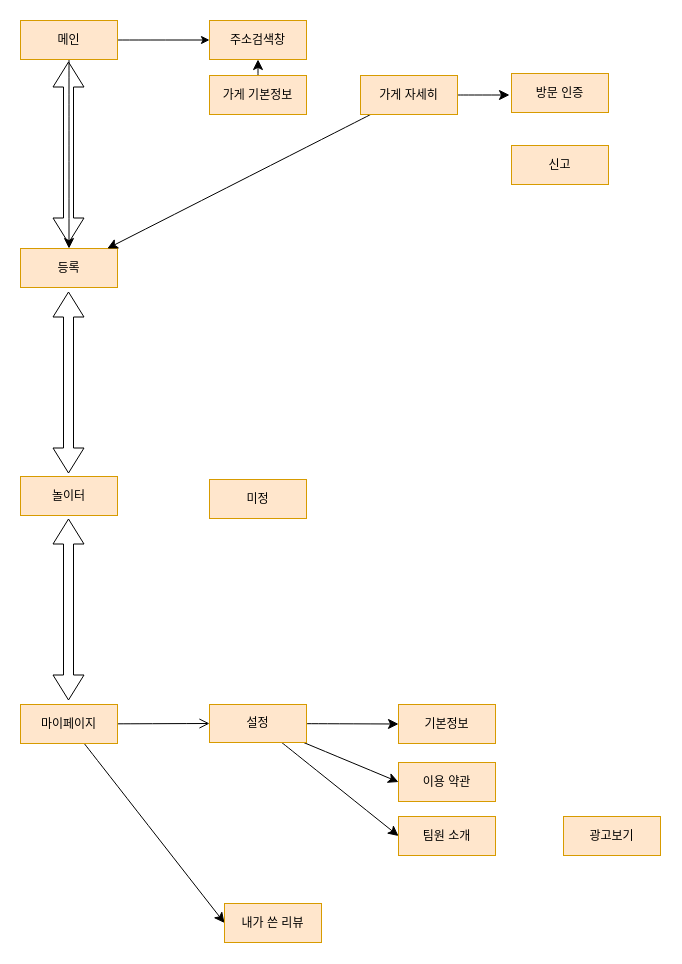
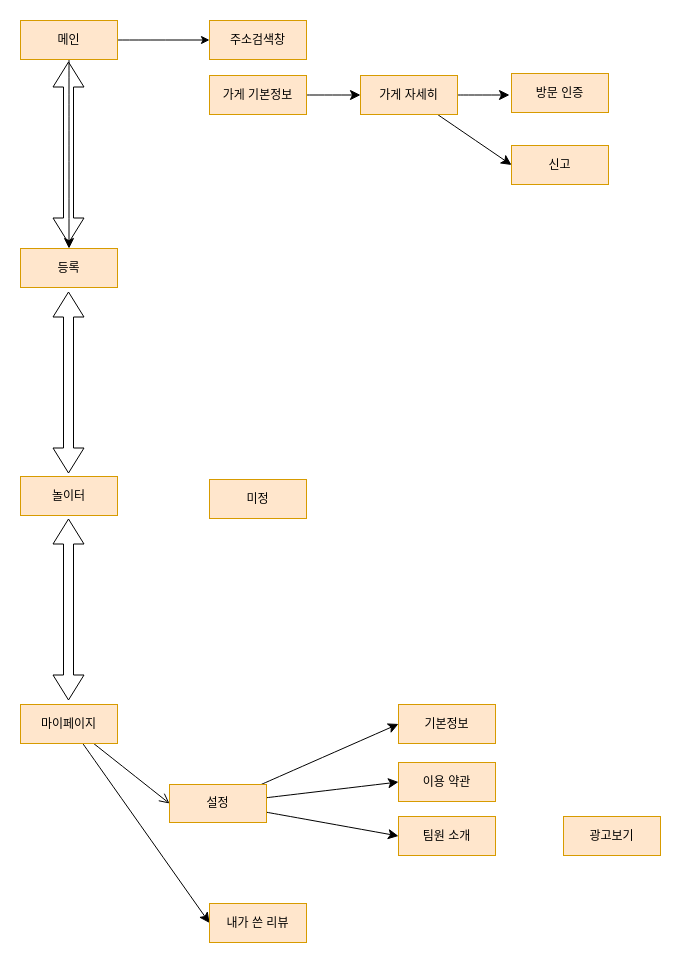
edge "가게 기본정보" -> "주소검색창": now "가게 기본정보" -> "가게 자세히"
edge "가게 자세히" -> "등록": now "가게 자세히" -> "신고"
node "설정": moved (258, 724) -> (218, 804)
node "내가 쓴 리뷰": moved (273, 923) -> (258, 923)
